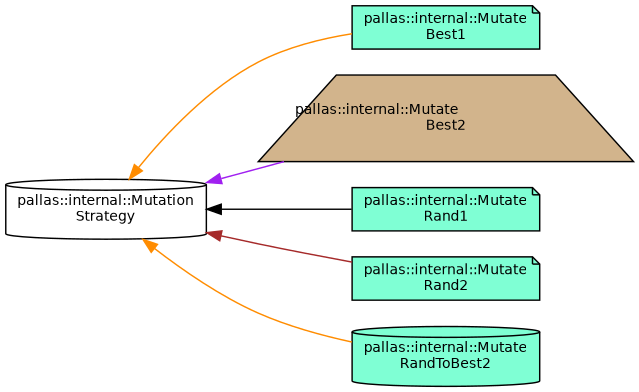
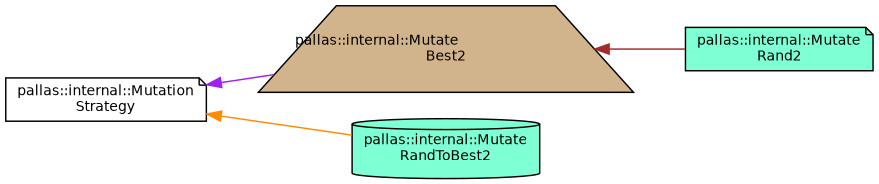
node "pallas::internal::Mutate Best1": removed
node "pallas::internal::Mutation Strategy": shape cylinder -> note
node "pallas::internal::Mutate Rand1": removed
edge "pallas::internal::Mutate Rand2" -> "pallas::internal::Mutation Strategy": now "pallas::internal::Mutate Rand2" -> "pallas::internal::Mutate Best2"
